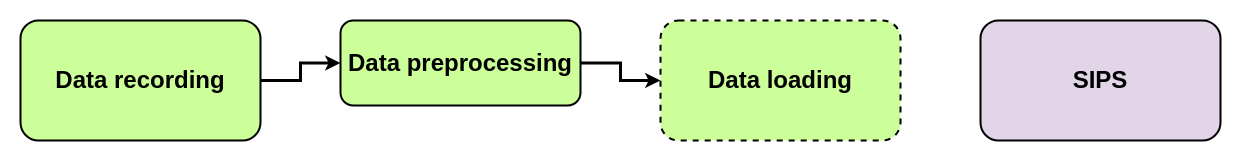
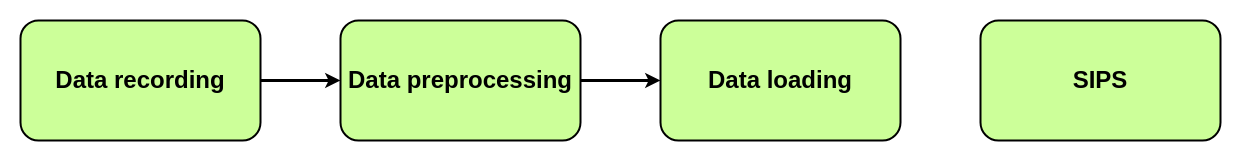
node "Data preprocessing": size 240x85 -> 240x120
node "Data loading": style dashed -> solid
node "SIPS": fillcolor #e1d5e7 -> #ccff99
